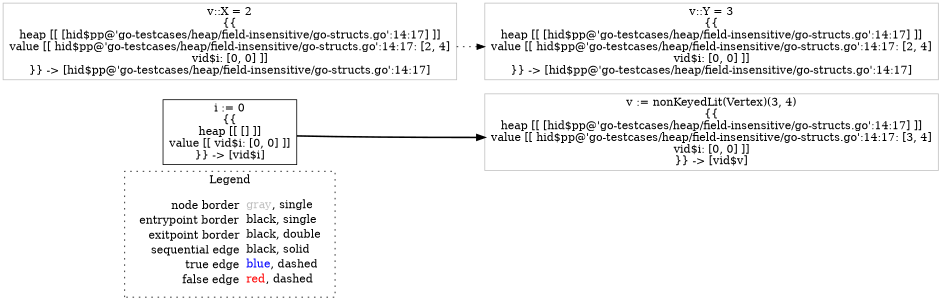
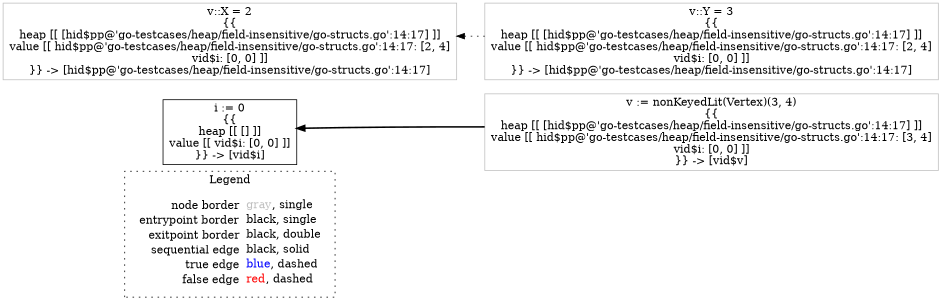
edge "v::X = 2" -> "v::Y = 3": reversed
edge "i := 0" -> "v := nonKeyedLit(Vertex)(3, 4)": reversed
